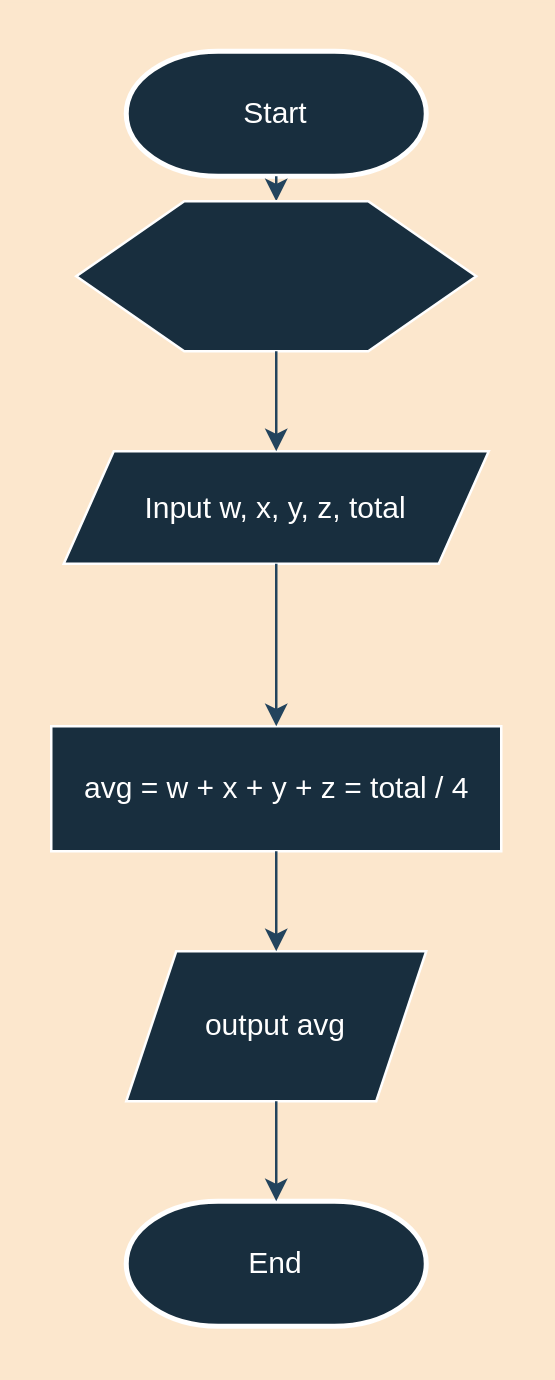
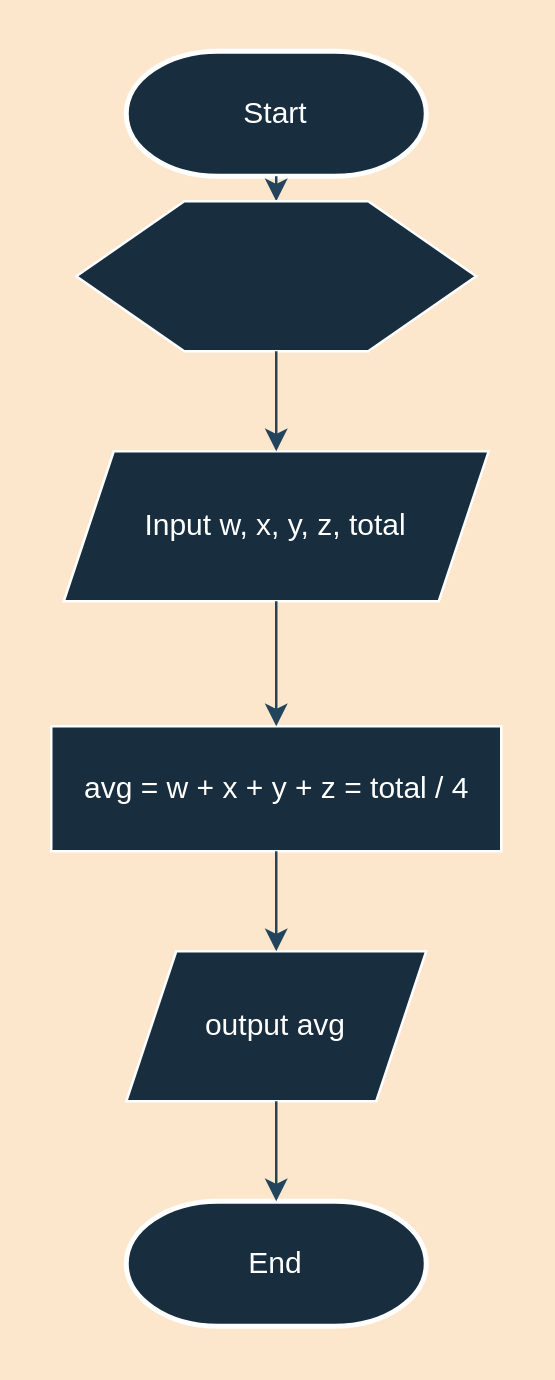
node "Input w, x, y, z, total": size 425x113 -> 425x150
